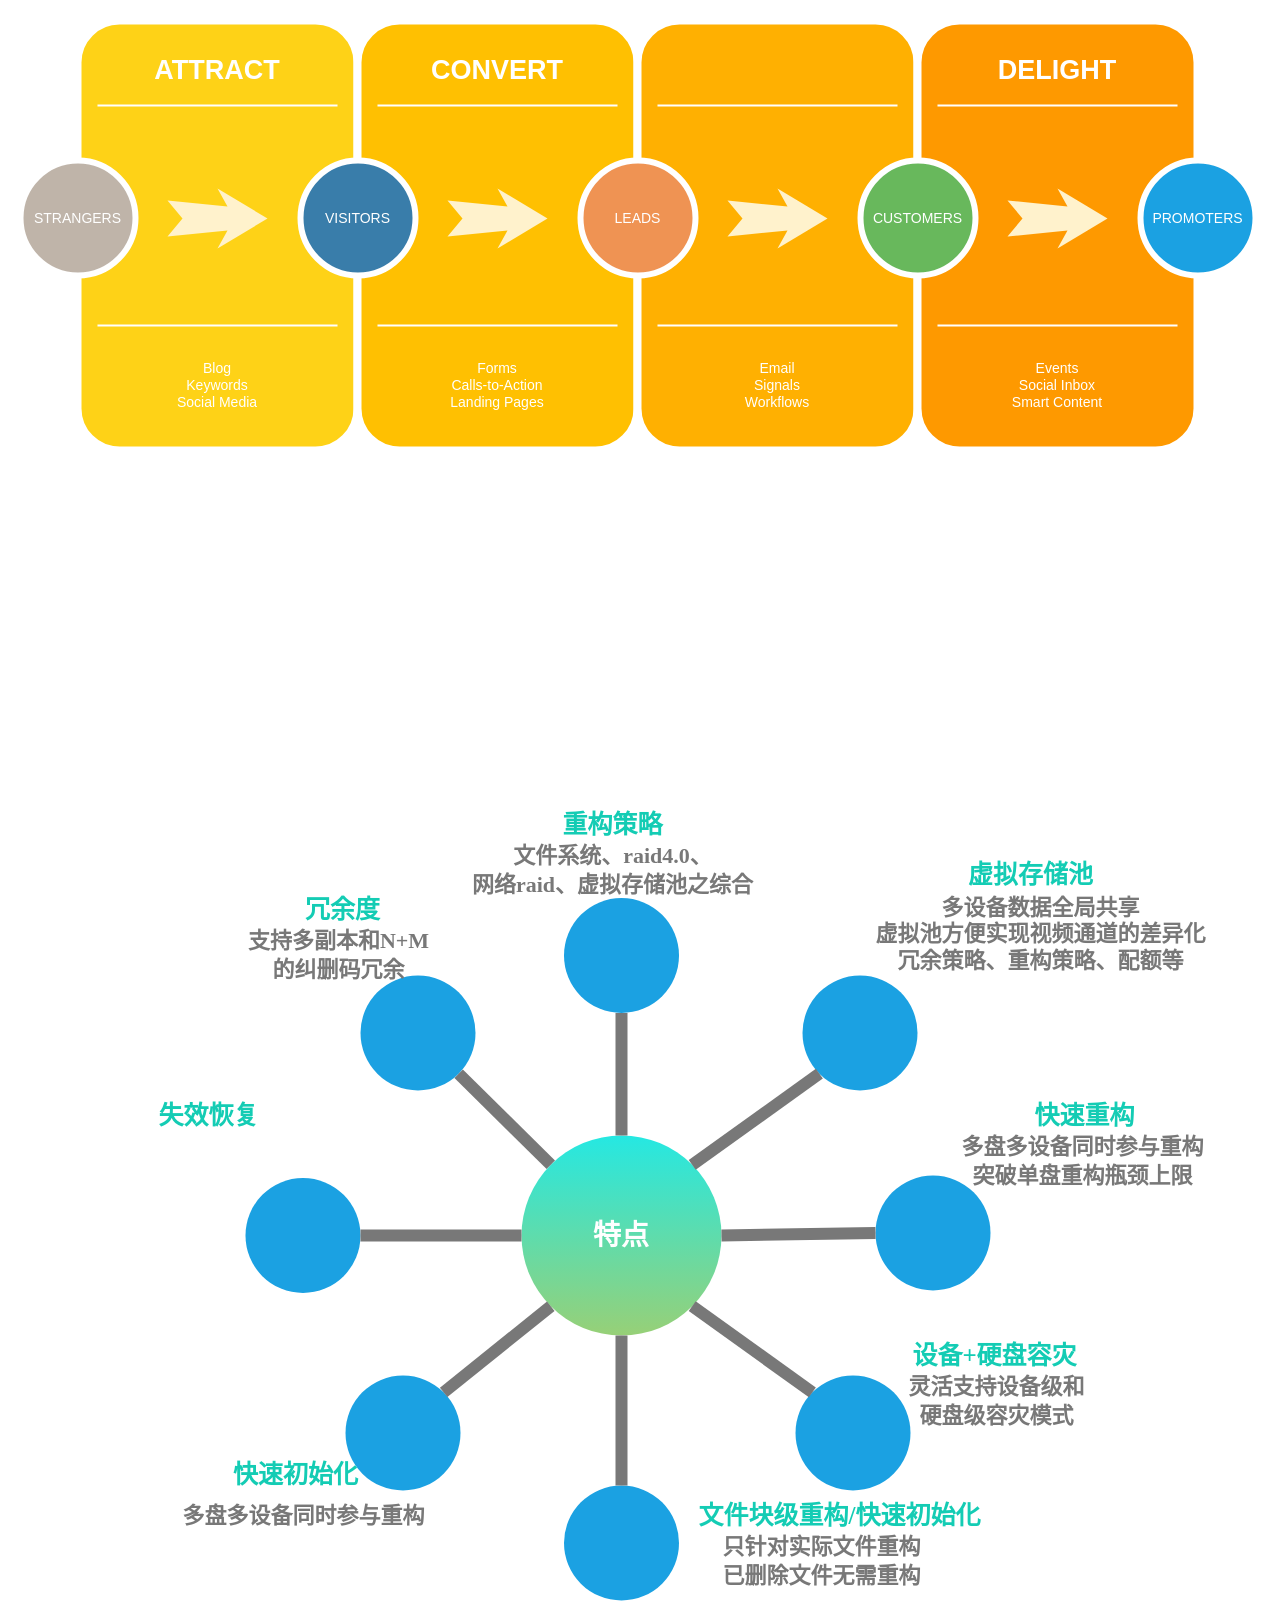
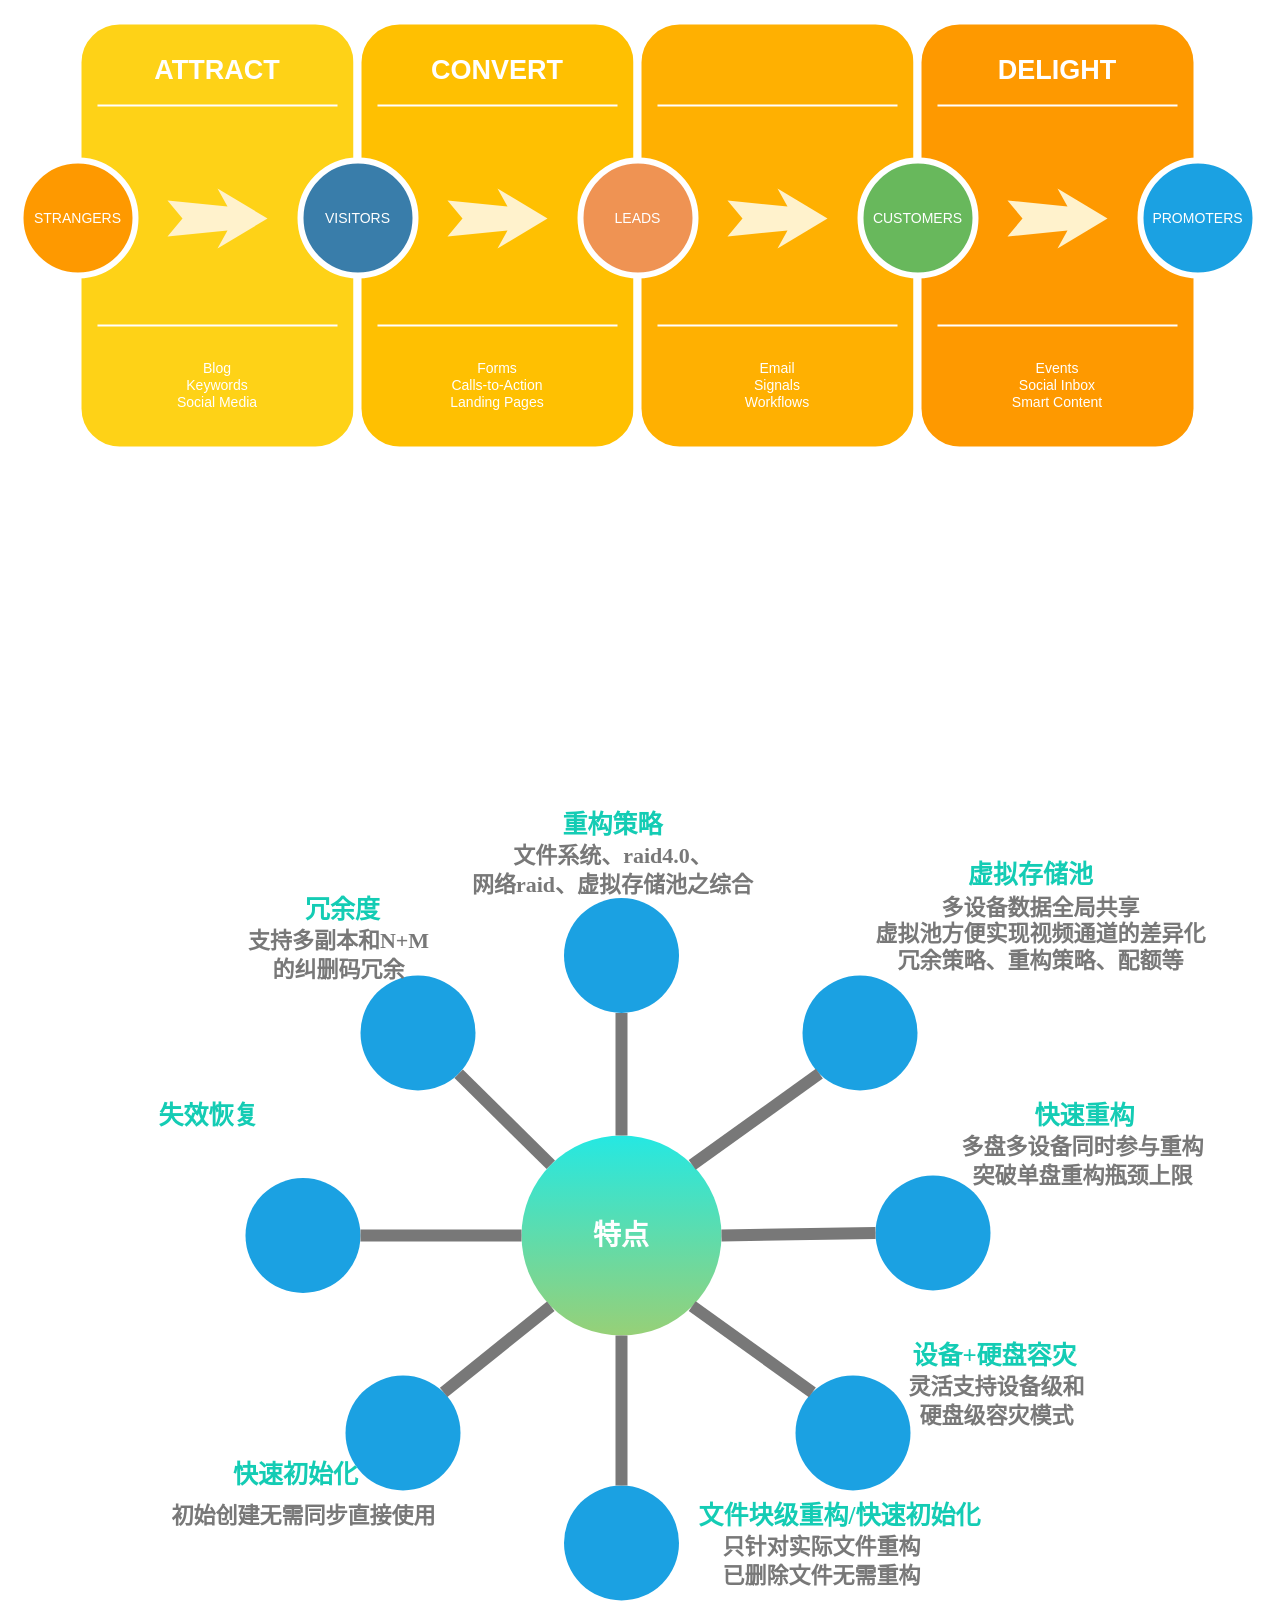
node "STRANGERS": fillcolor #bfb4a9 -> #fe9900
node "多盘多设备同时参与重构": label "多盘多设备同时参与重构" -> "初始创建无需同步直接使用"
